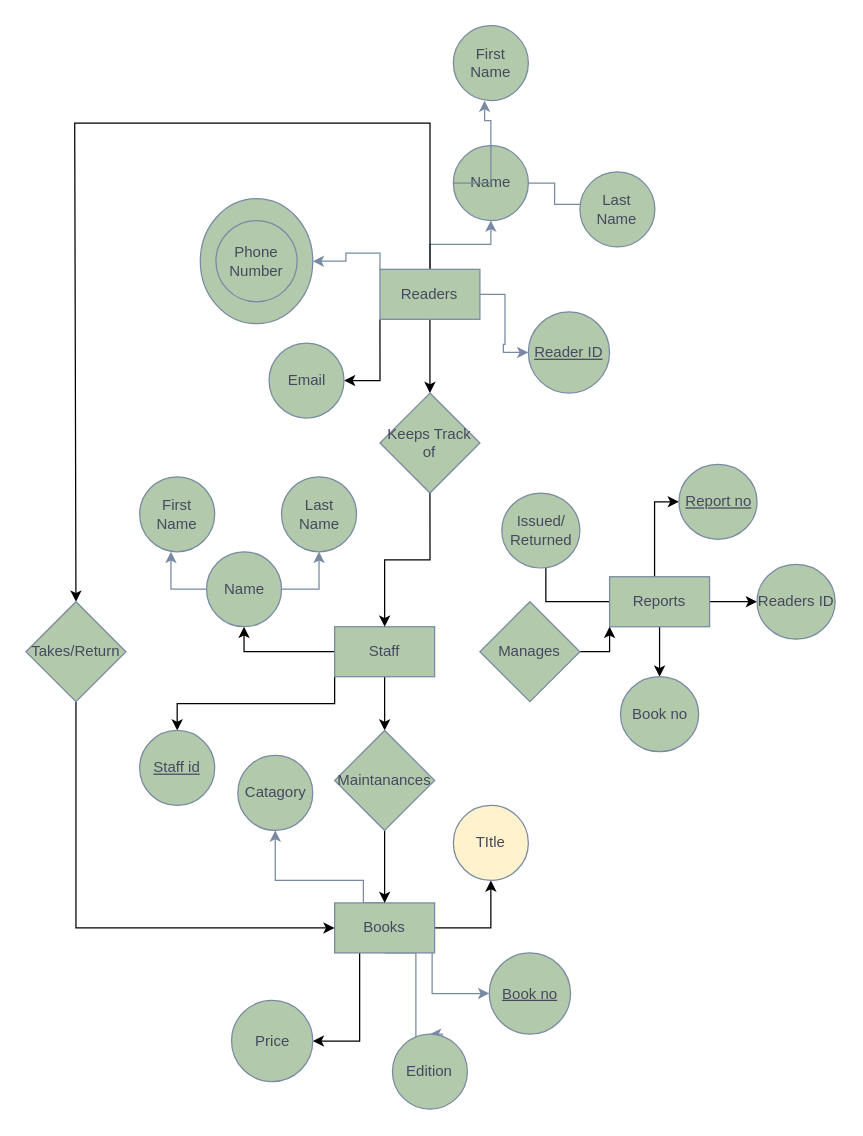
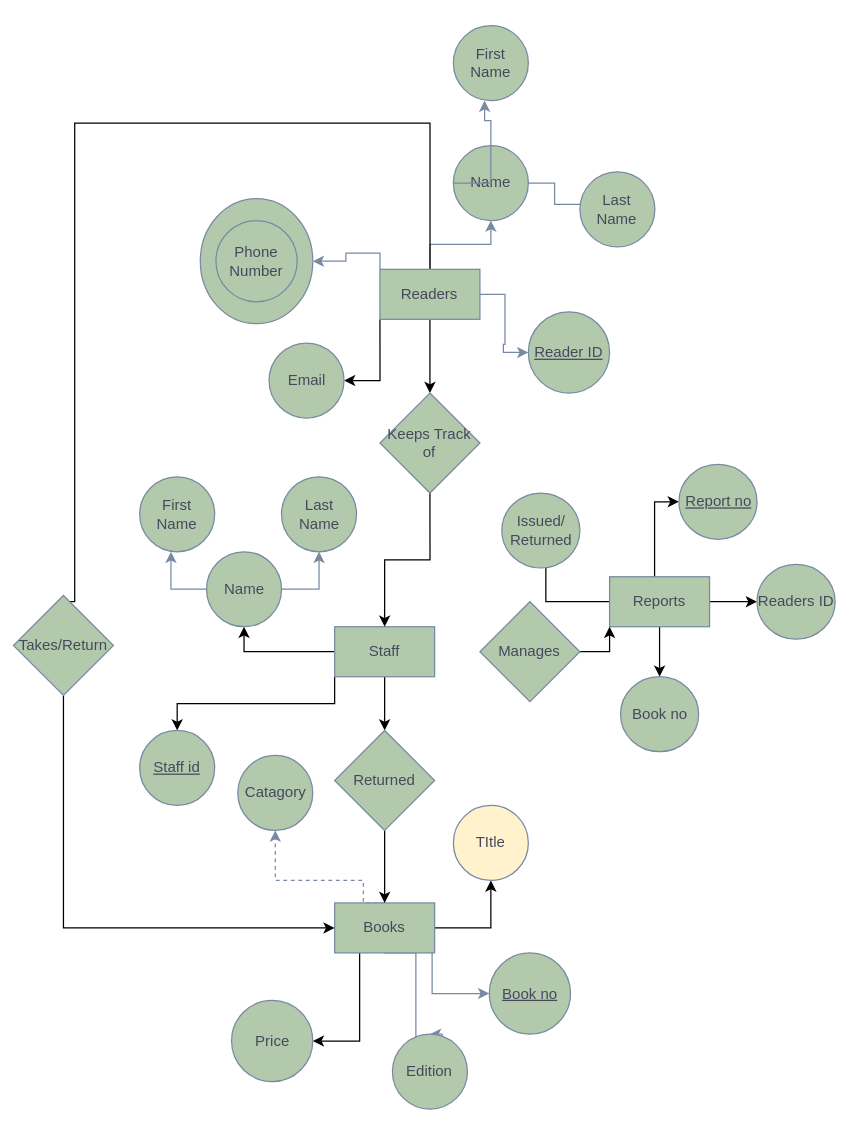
node "Takes/Return": moved (76, 652) -> (63, 646)
node "Maintanances": label "Maintanances" -> "Returned"
edge "Books" -> "Catagory": style solid -> dashed
